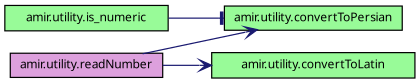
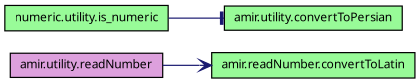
node "amir.utility.is_numeric": label "amir.utility.is_numeric" -> "numeric.utility.is_numeric"
edge "amir.utility.readNumber" -> "amir.utility.convertToPersian": removed
node "amir.utility.convertToLatin": label "amir.utility.convertToLatin" -> "amir.readNumber.convertToLatin"
